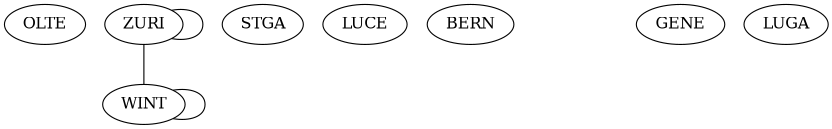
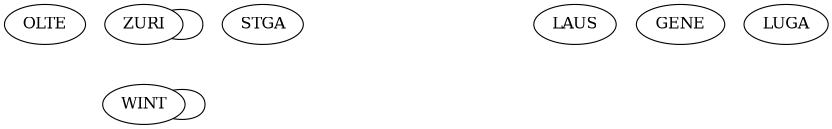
node "LUCE": removed
node "BERN": removed
node "LAUS": added
edge "ZURI" -- "WINT": removed
